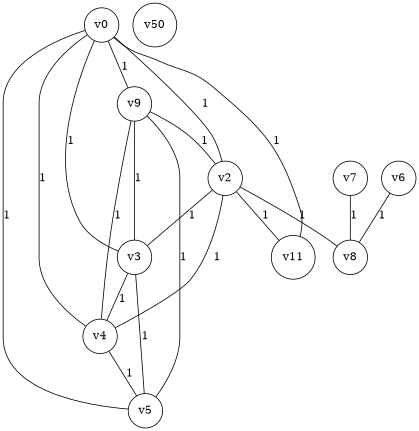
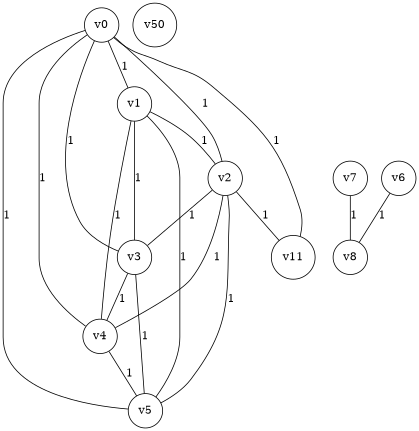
node "v9": label "v9" -> "v1"
edge "v2" -- "v8": now "v2" -- "v5"
